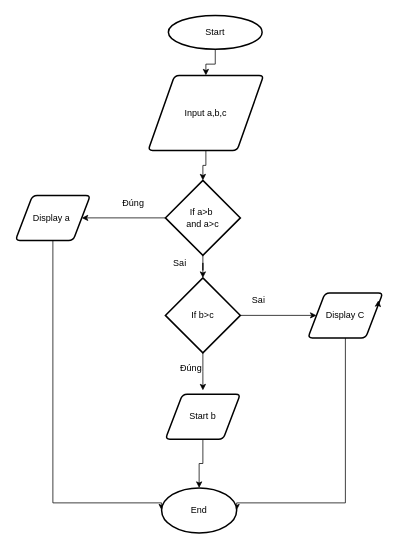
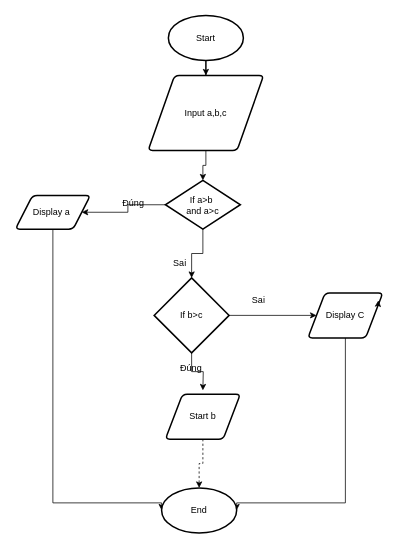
node "Start": size 94x34 -> 75x45
node "Display a": size 75x45 -> 75x34
node "If a>b and a>c": size 75x75 -> 75x49
node "If b>c": moved (203, 315) -> (192, 315)
edge "Start b" -> "End": style solid -> dashed
